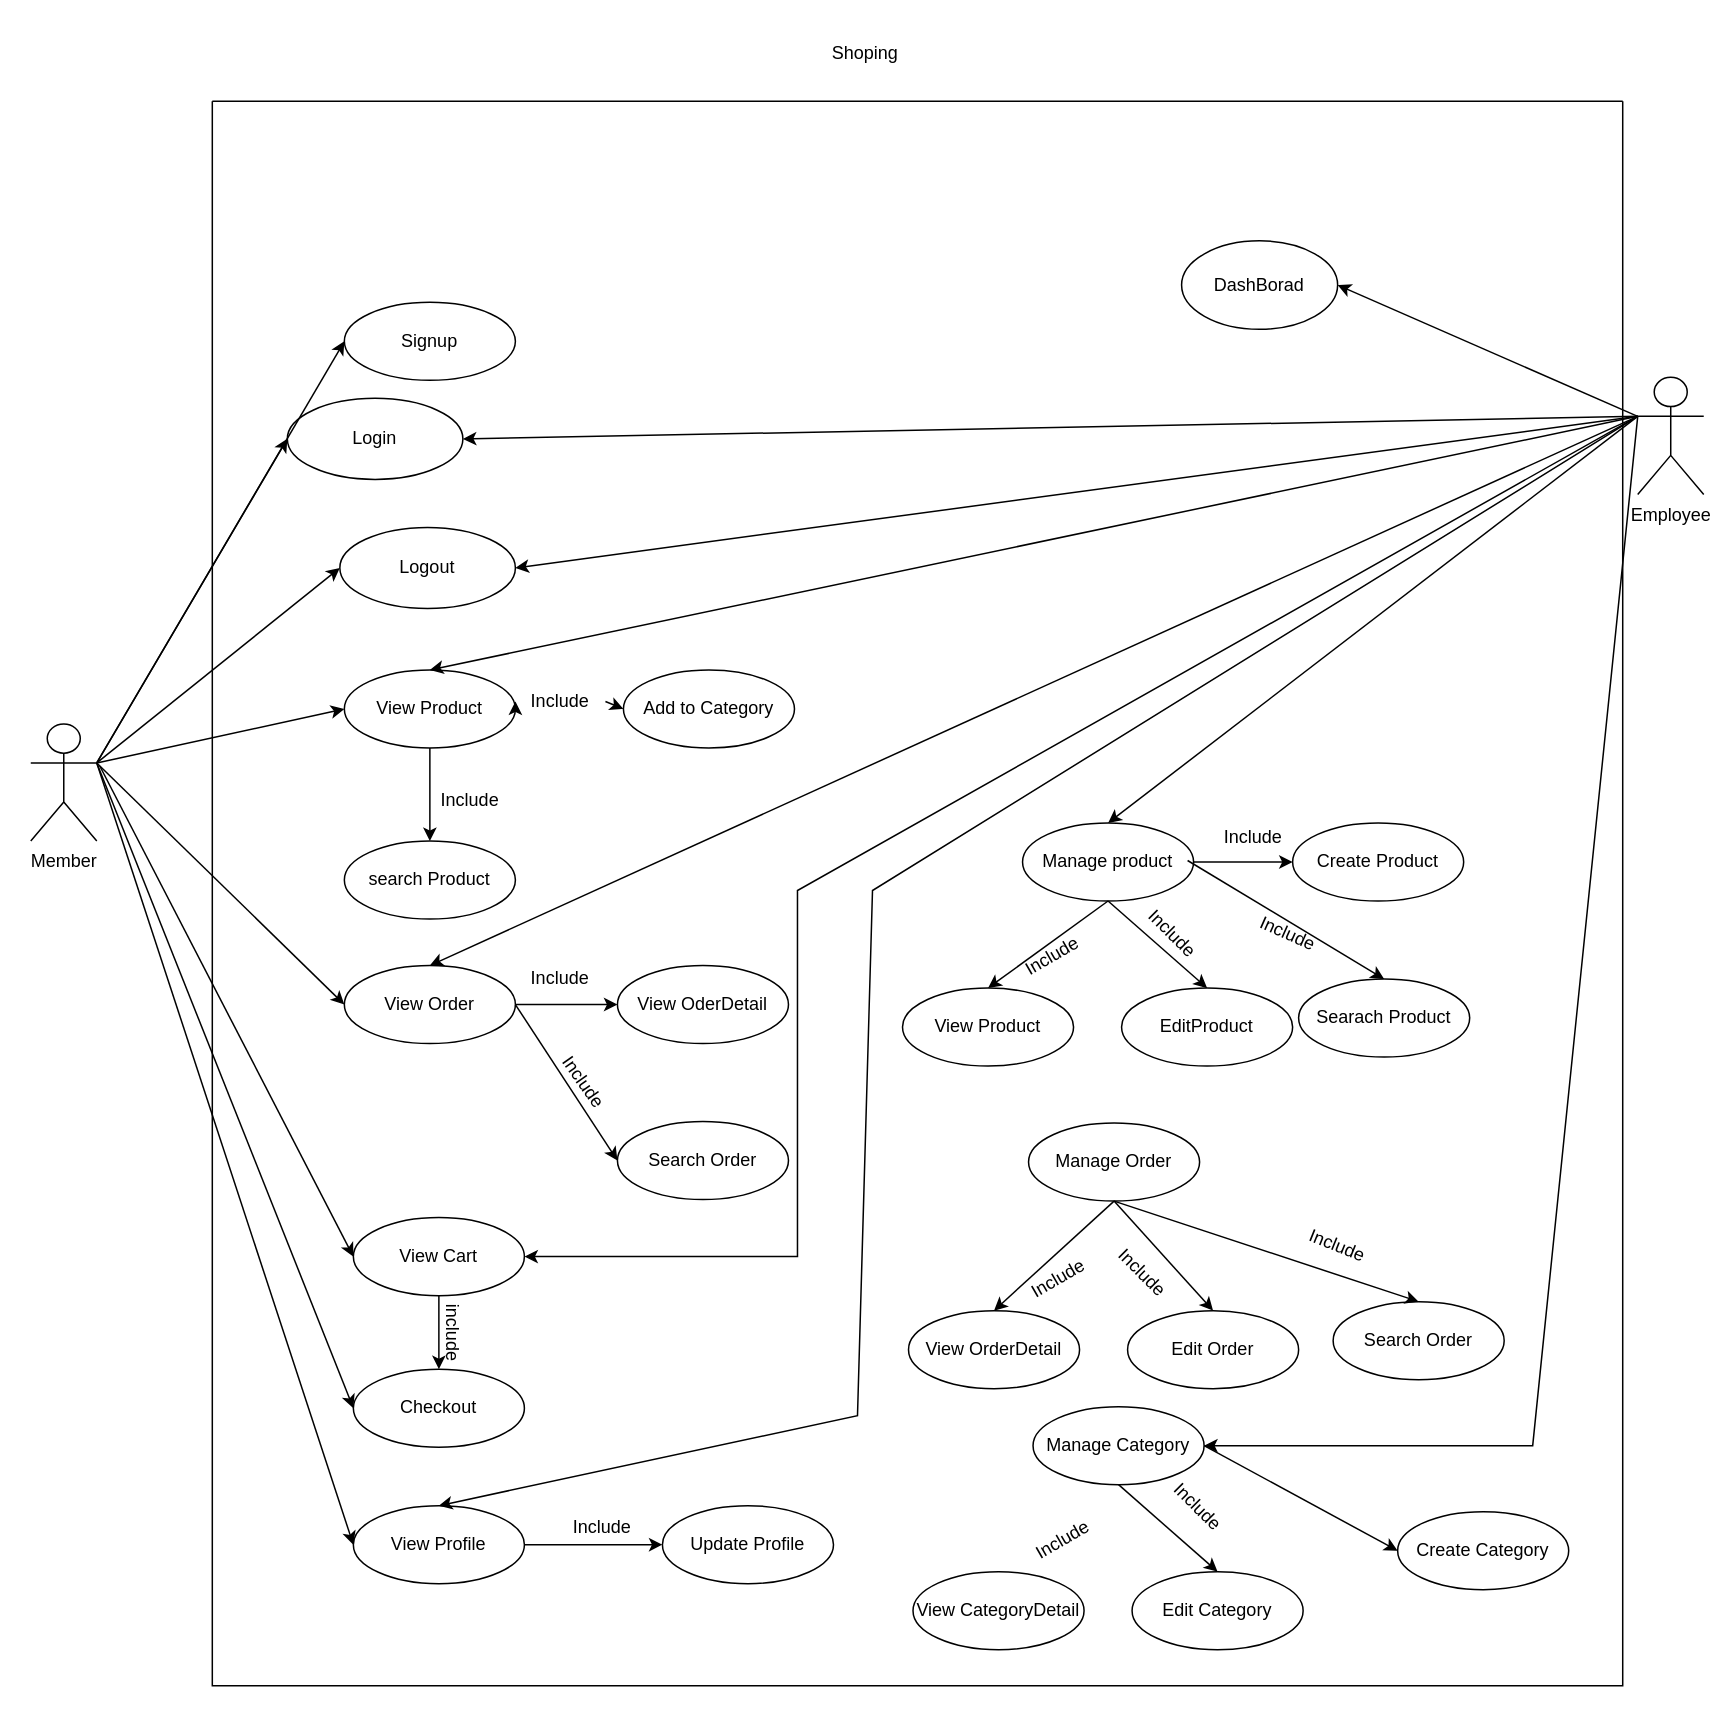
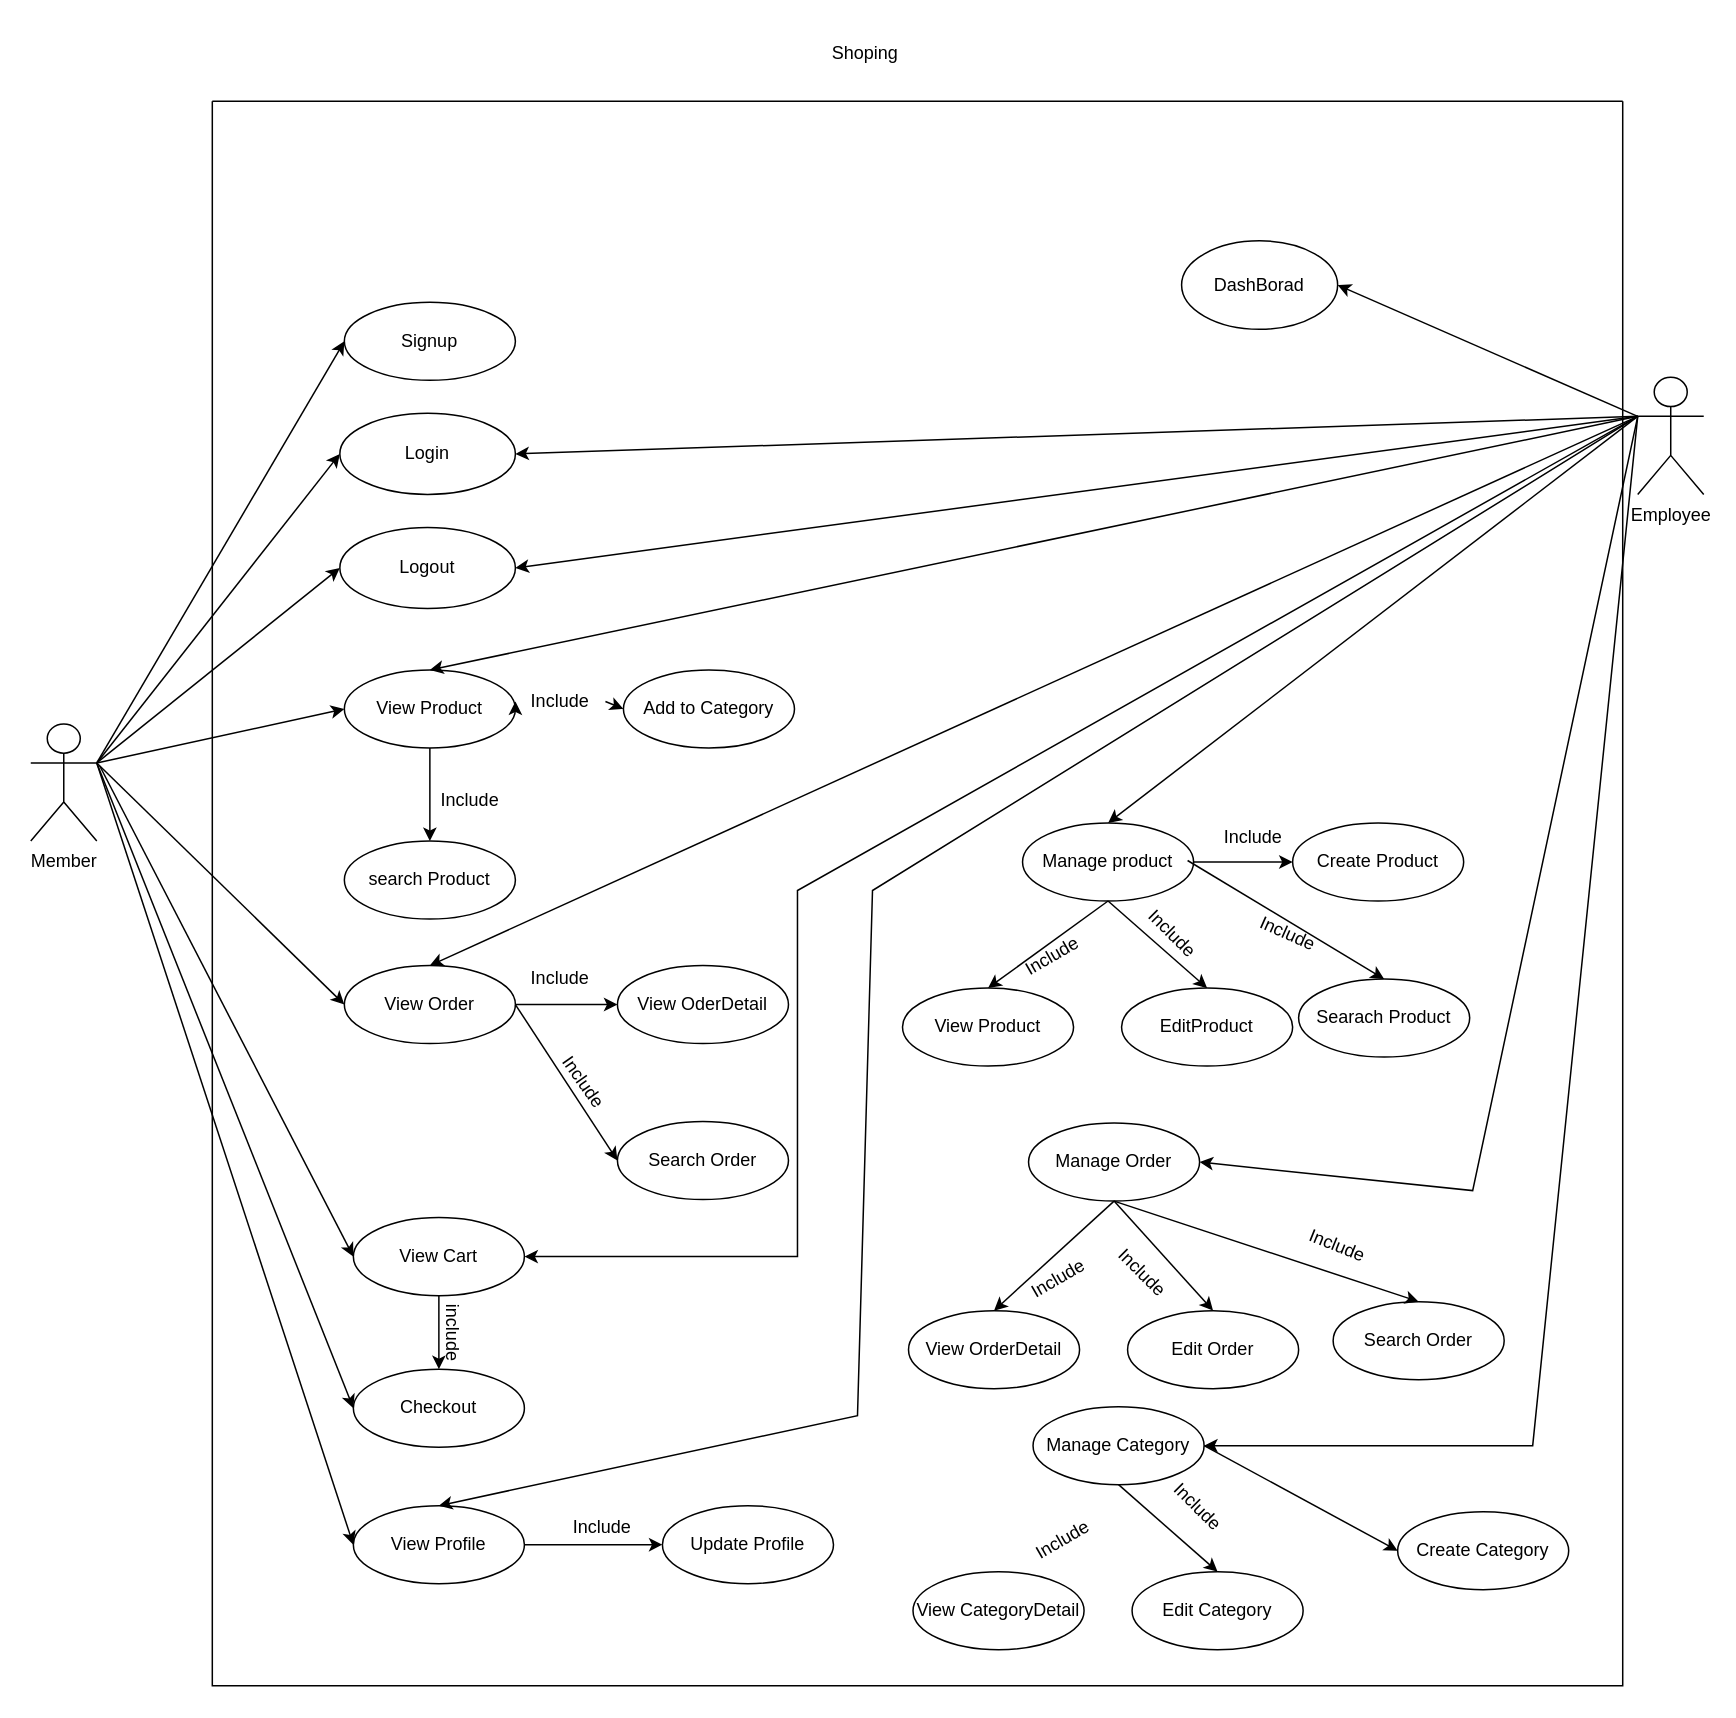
node "Login": moved (375, 439) -> (428, 454)
edge "Employee" -> "Manage Order": added
